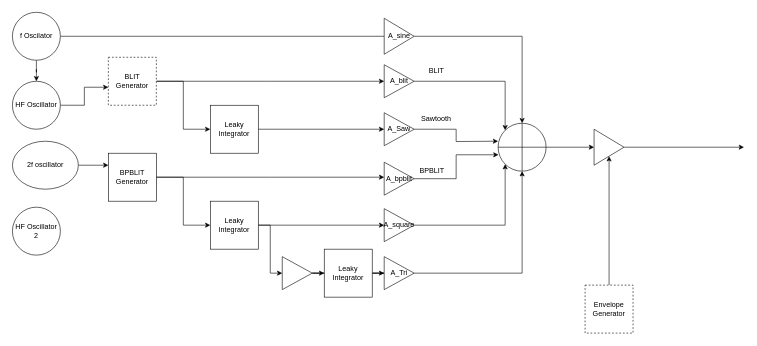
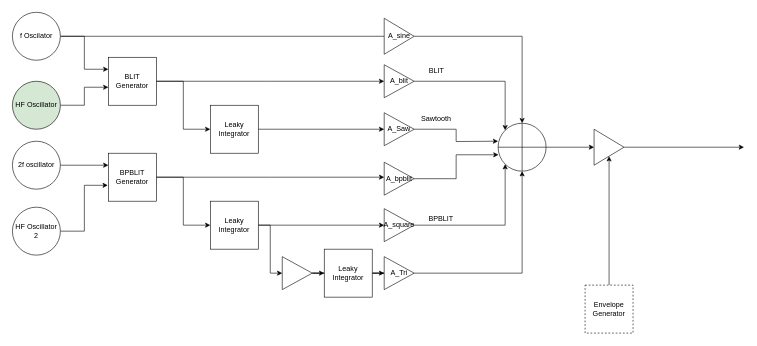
edge "f Oscilator" -> "HF Oscillator": now "f Oscilator" -> "BLIT Generator"
node "BLIT Generator": style dashed -> solid
node "HF Oscillator": fillcolor #ffffff -> #d5e8d4
node "2f oscillator": size 66x48 -> 48x48
node "BPBLIT": moved (432, 171) -> (441, 219)
edge "HF Oscillator 2" -> "BPBLIT Generator": added
